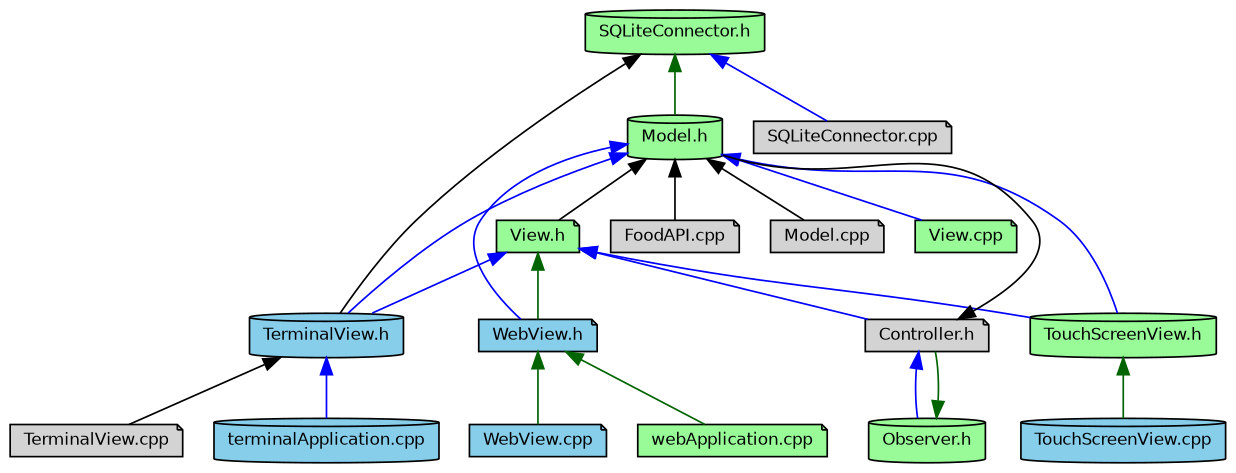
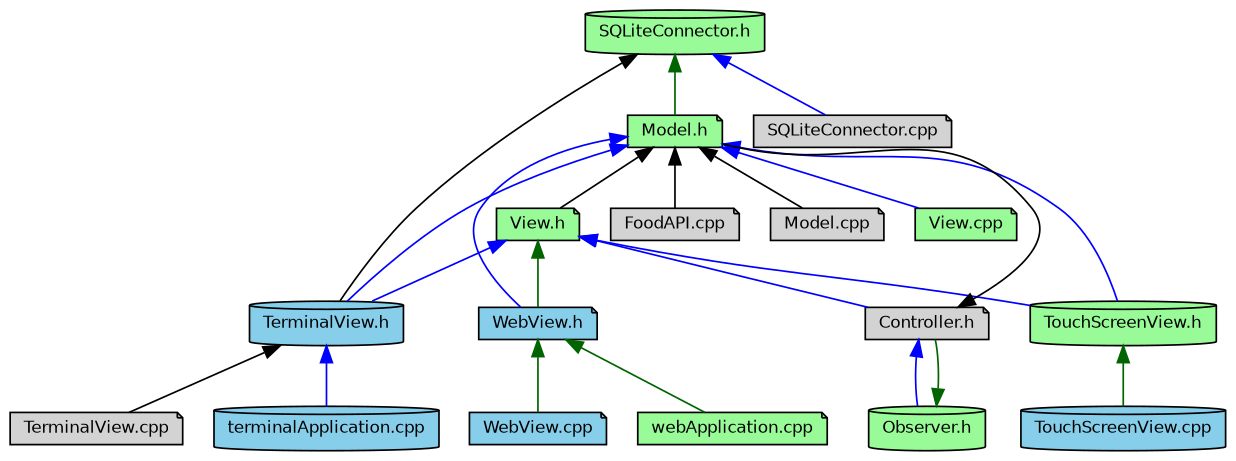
node "Model.h": shape cylinder -> note
